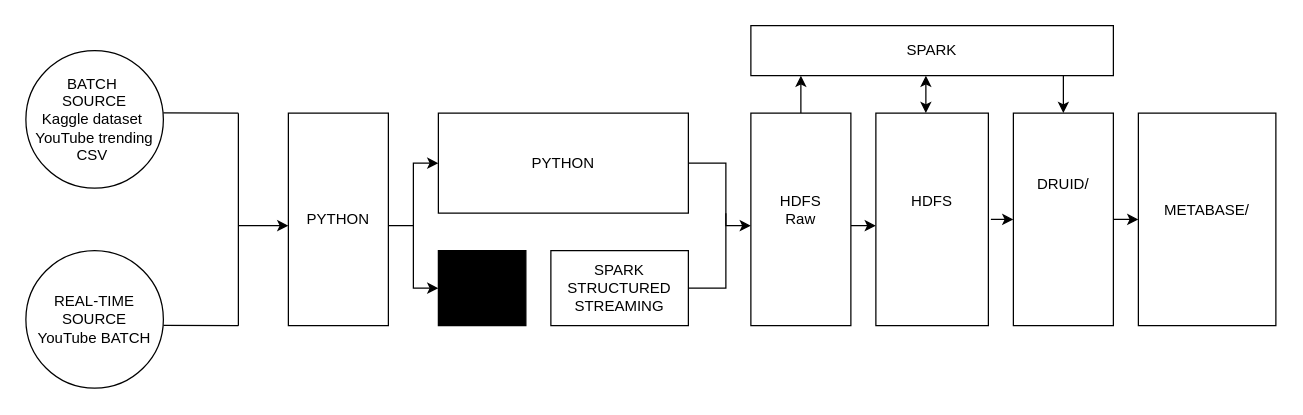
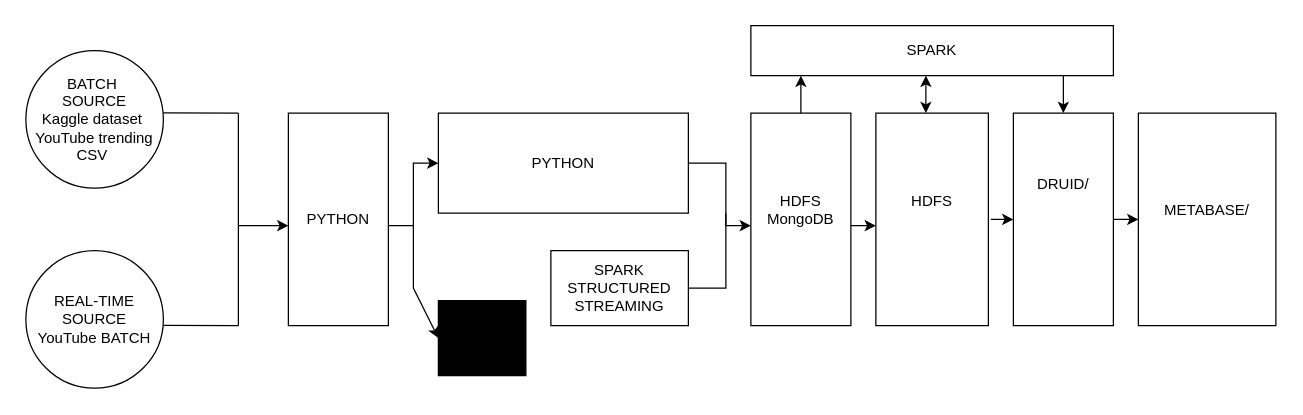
node "HDFS Raw zone": label "HDFS Raw zone" -> "HDFS MongoDB zone"
node "KAFKA": moved (482, 288) -> (482, 338)
